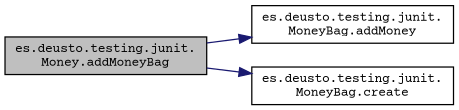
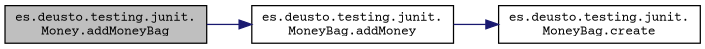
edge "es.deusto.testing.junit. Money.addMoneyBag" -> "es.deusto.testing.junit. MoneyBag.create": now "es.deusto.testing.junit. MoneyBag.addMoney" -> "es.deusto.testing.junit. MoneyBag.create"
